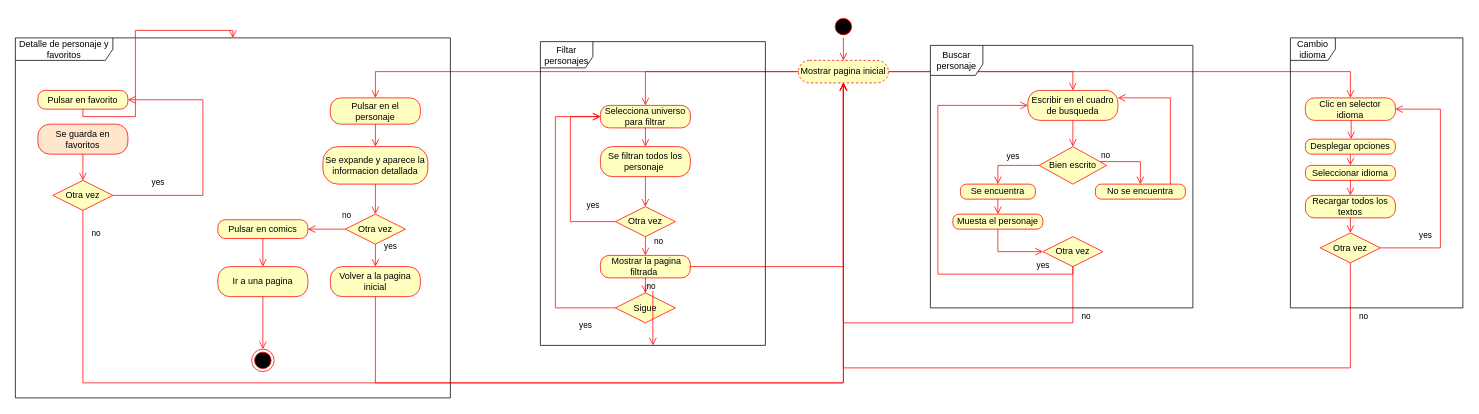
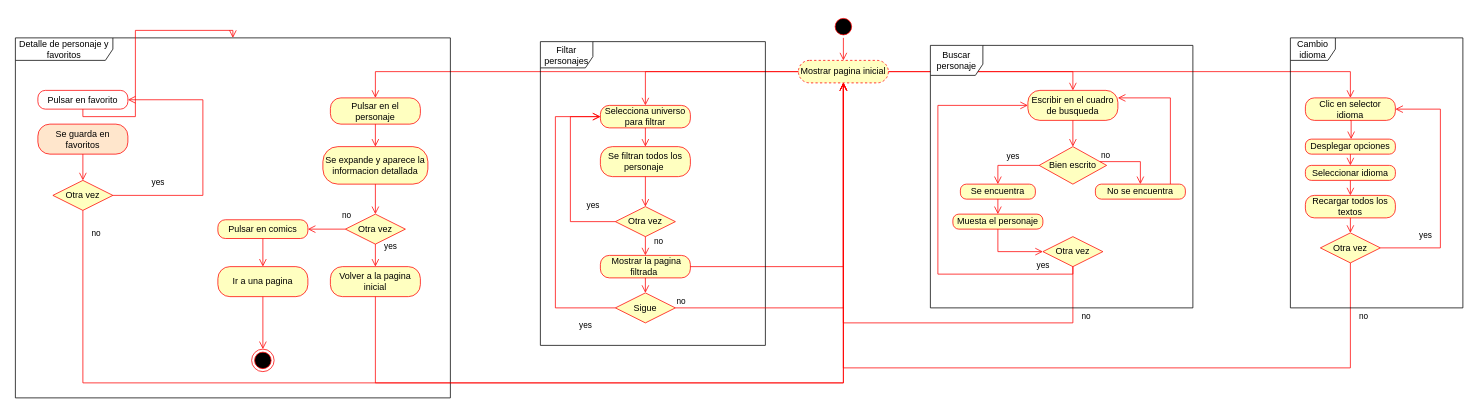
node "Pulsar en favorito": fillcolor #ffffc0 -> #ffffff
edge "Sigue" -> "Filtar personajes": now "Sigue" -> "Mostrar pagina inicial"
